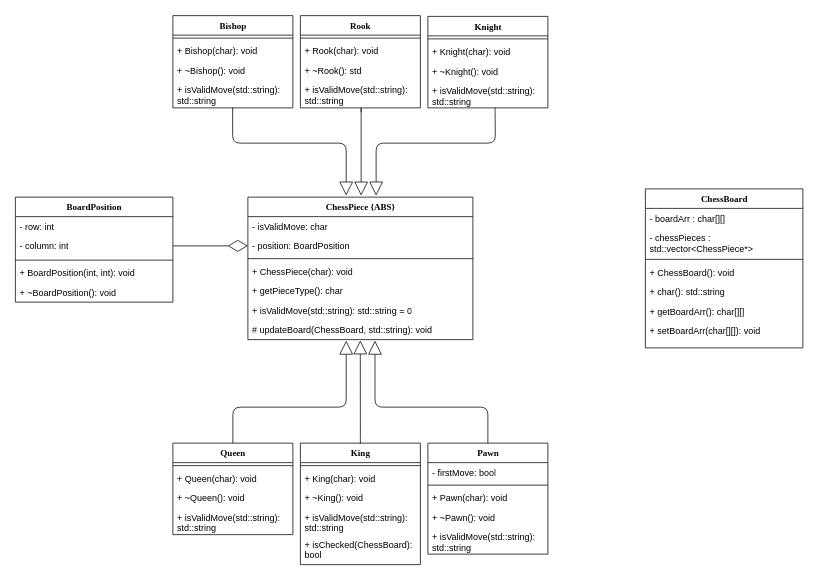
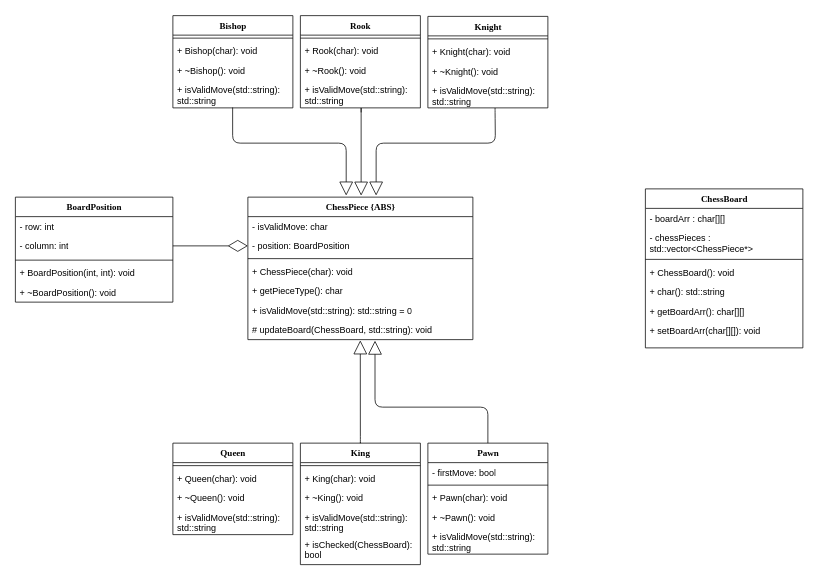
node "+ ~Rook(): std": label "+ ~Rook(): std" -> "+ ~Rook(): void"
edge "Queen" -> "# updateBoard(ChessBoard, std::string): void": removed
